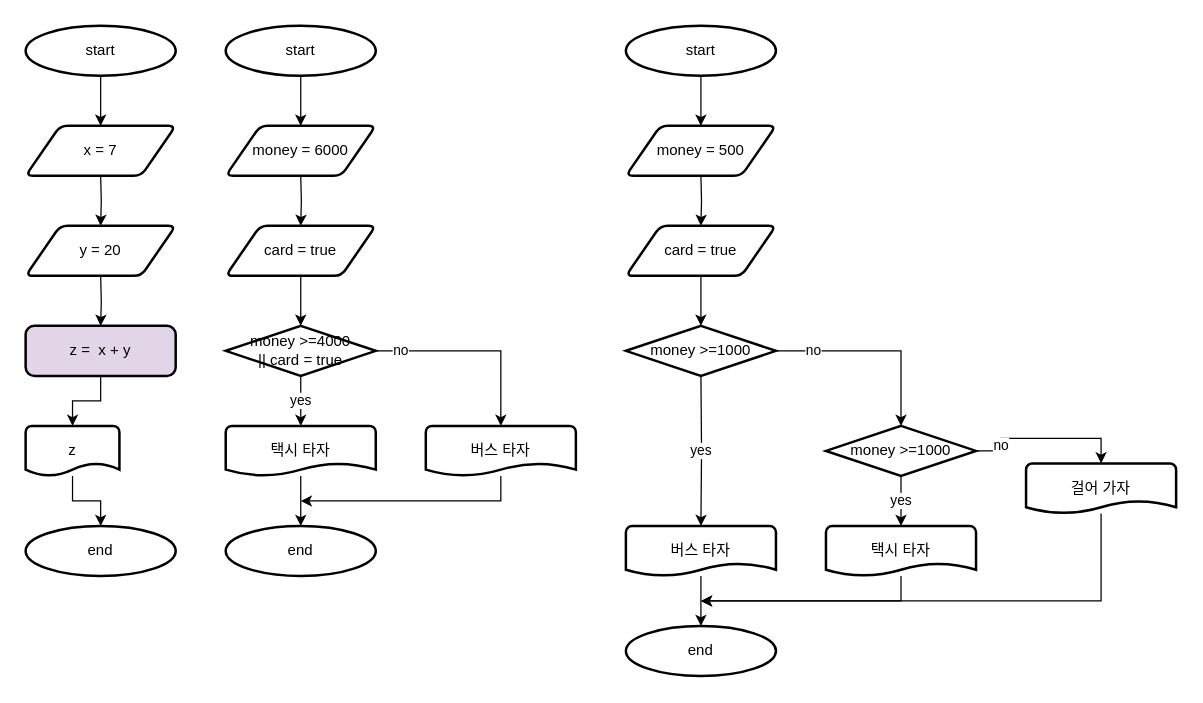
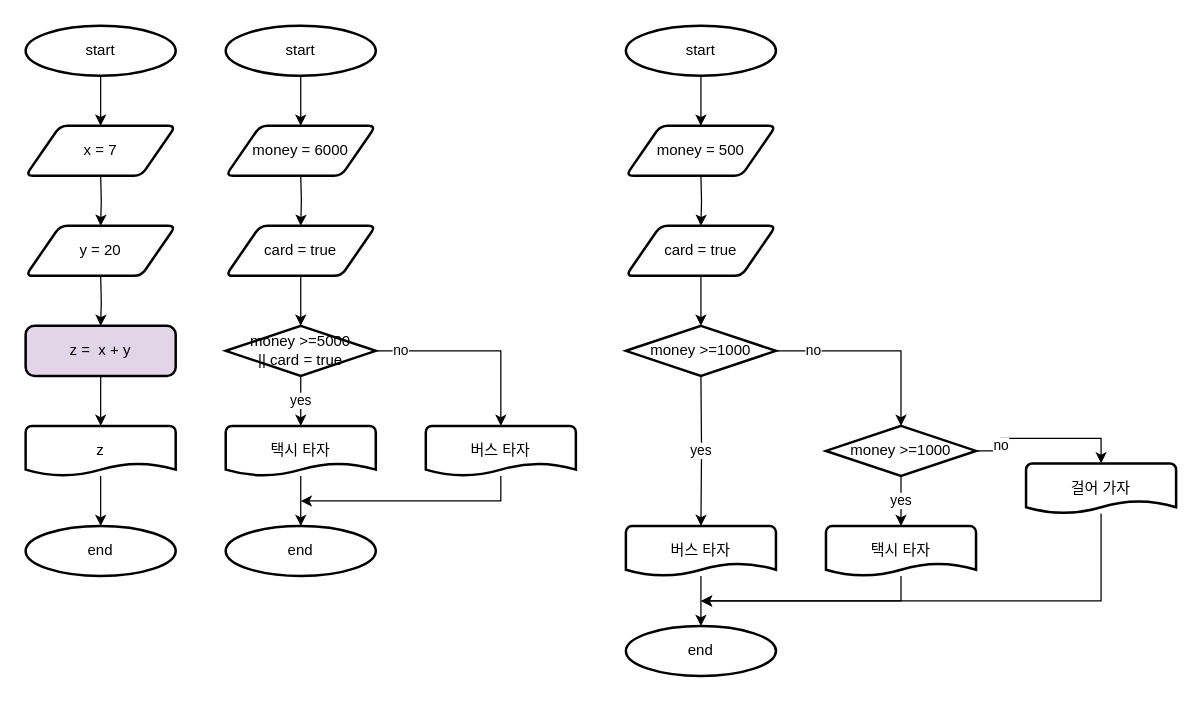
node "money >=4000 || card = true": label "money >=4000 || card = true" -> "money >=5000 || card = true"
node "z": size 94x50 -> 150x50
